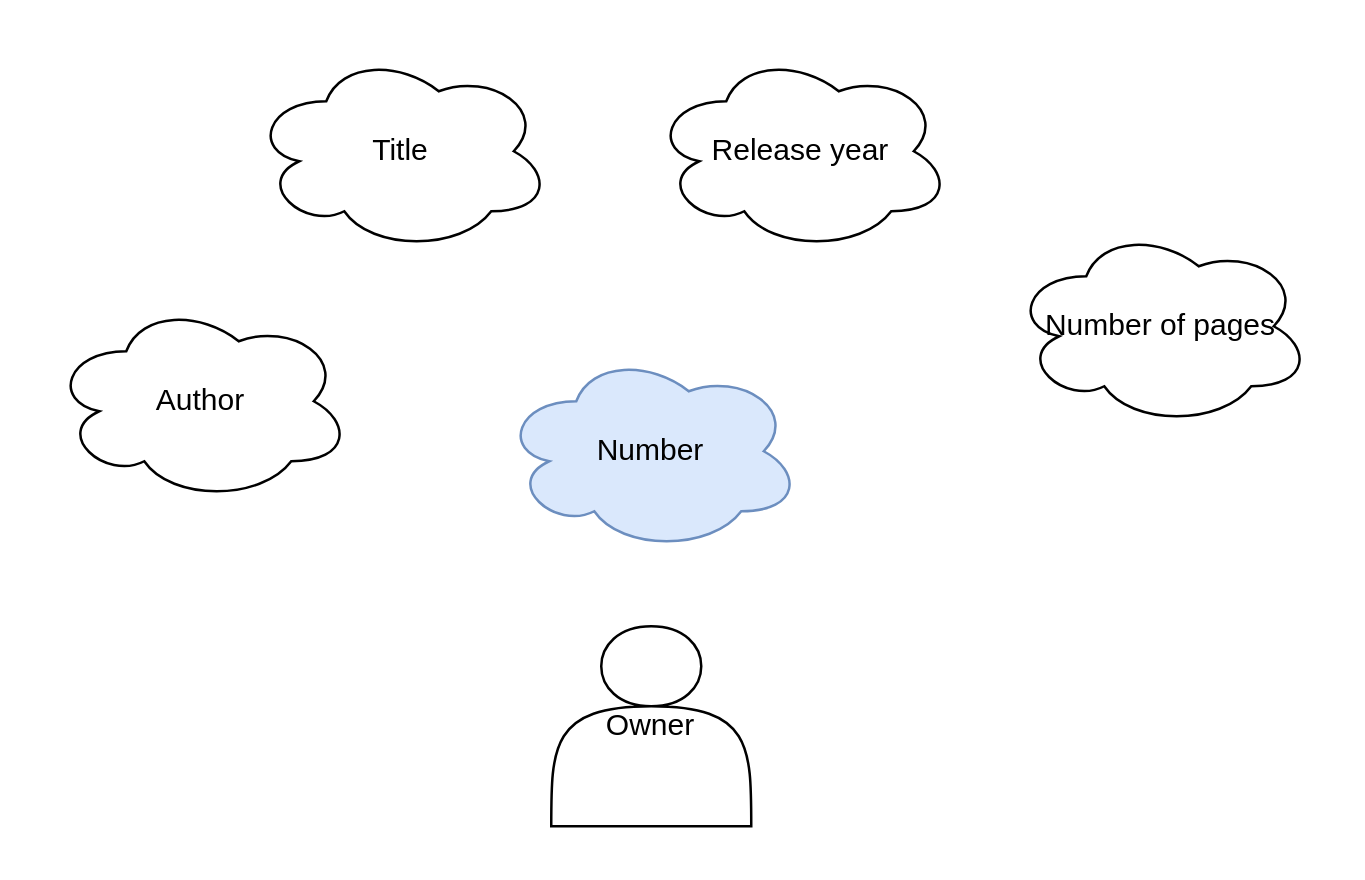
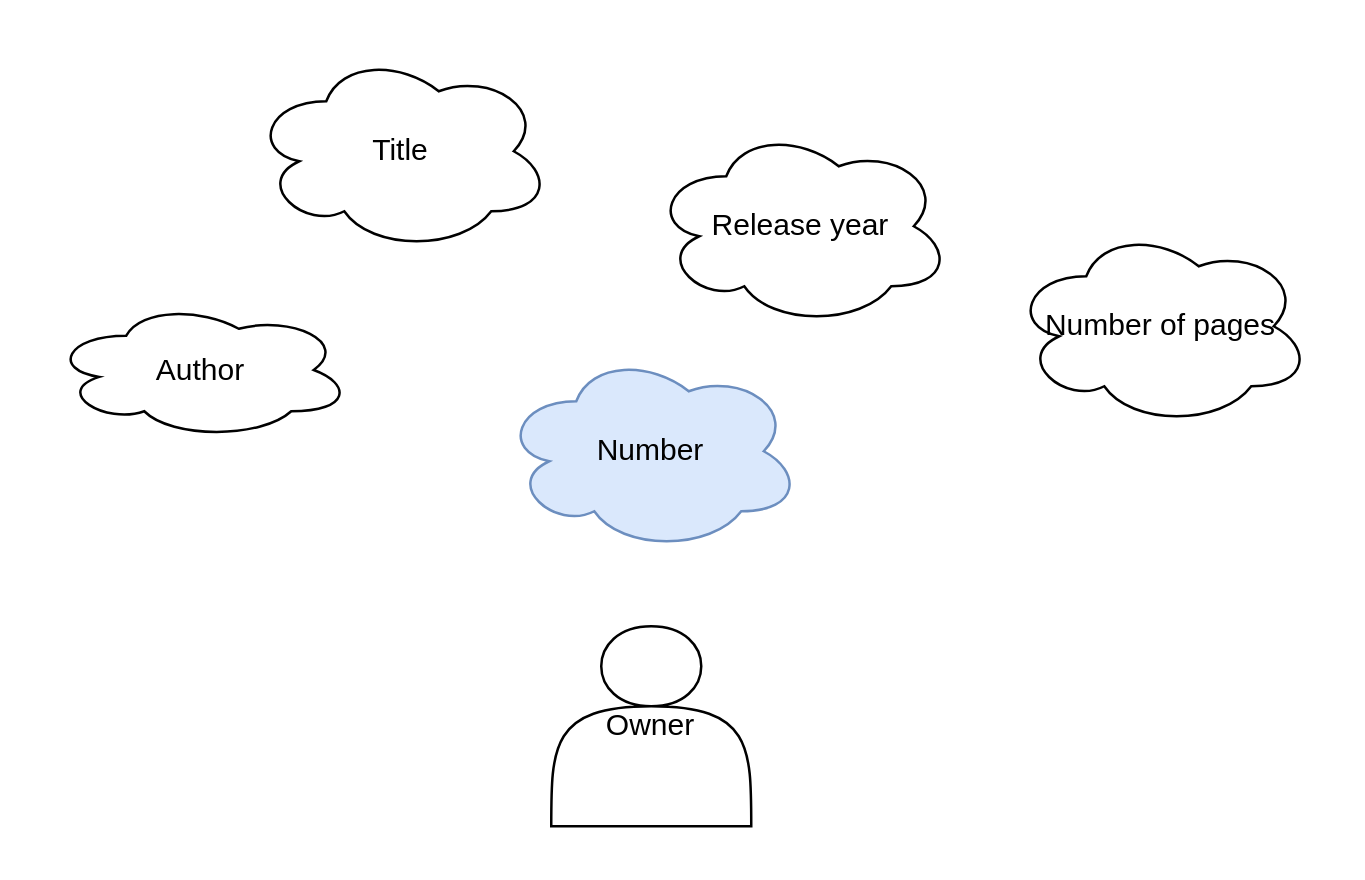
node "Release year": moved (801, 151) -> (801, 226)
node "Author": size 300x200 -> 300x138
